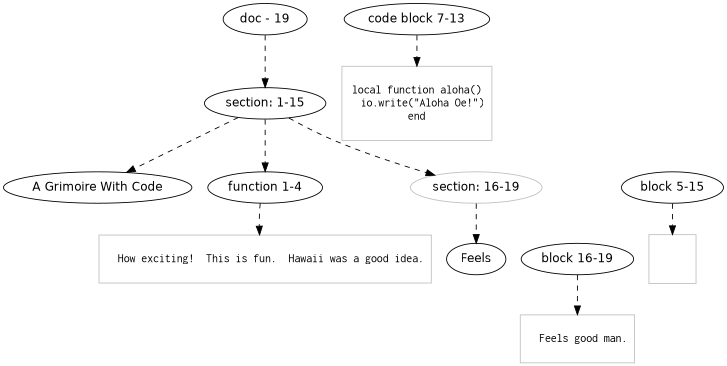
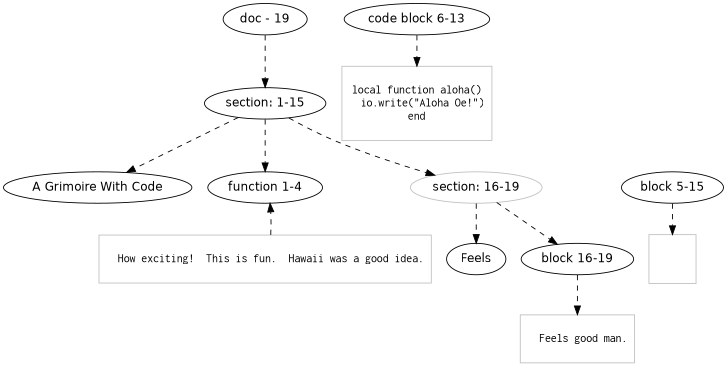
node "code block 7-13": label "code block 7-13" -> "code block 6-13"
edge "function 1-4" -> "How exciting!  This is fun.  Hawaii was a good idea.": reversed
edge "section: 16-19" -> "block 16-19": added
